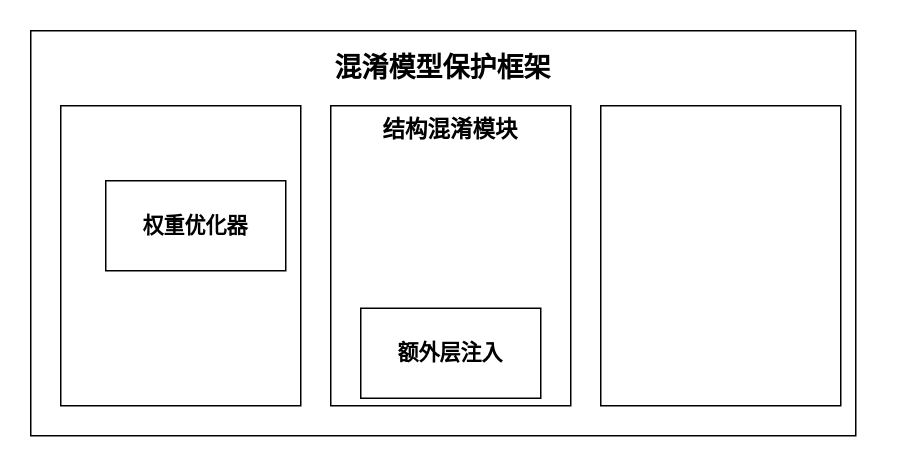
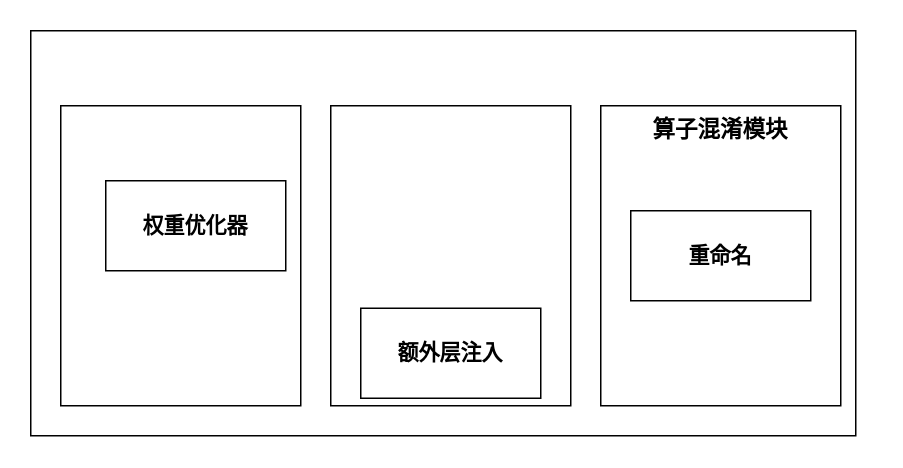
node "混淆模型保护框架": removed
node "结构混淆模块": removed
node "算子混淆模块": added
node "重命名": added
